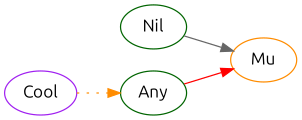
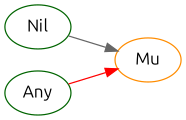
node "Cool": removed
